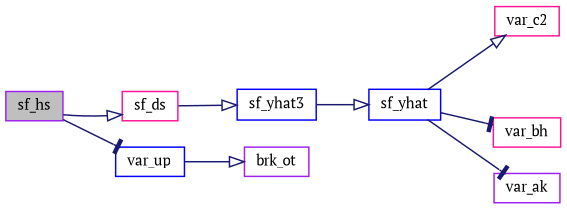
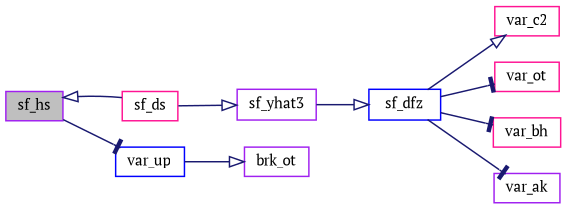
node "var_ot": added
node "sf_yhat3": color blue -> purple
node "sf_yhat": label "sf_yhat" -> "sf_dfz"
edge "sf_hs" -> "sf_ds": reversed
